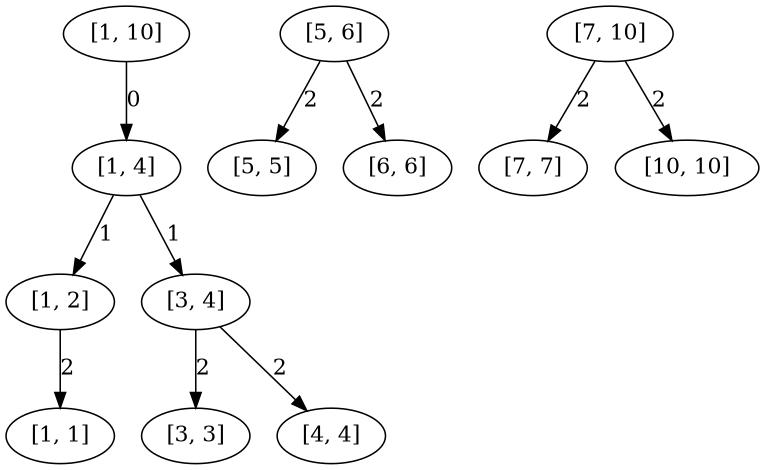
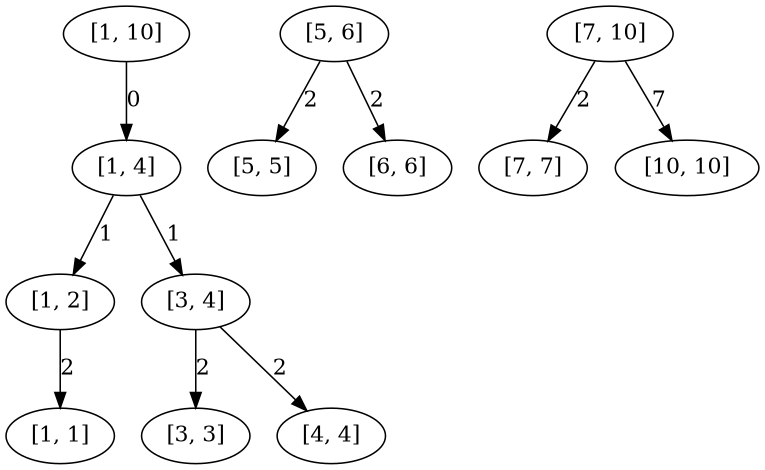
edge "[7, 10]" -> "[10, 10]": label "2" -> "7"
